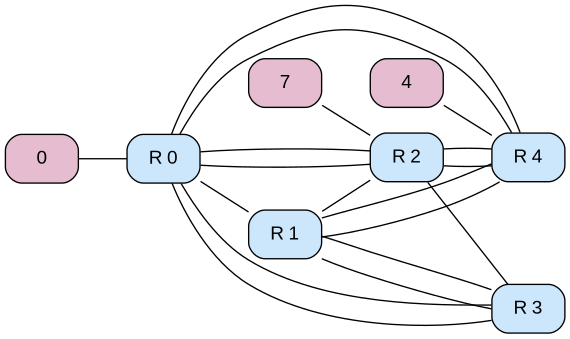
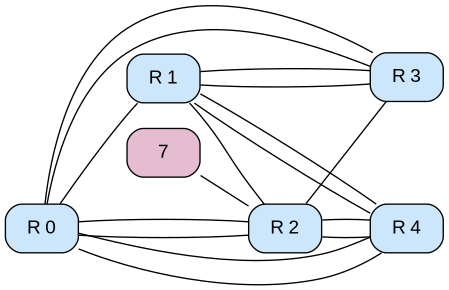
node "4": removed
node "0": removed
